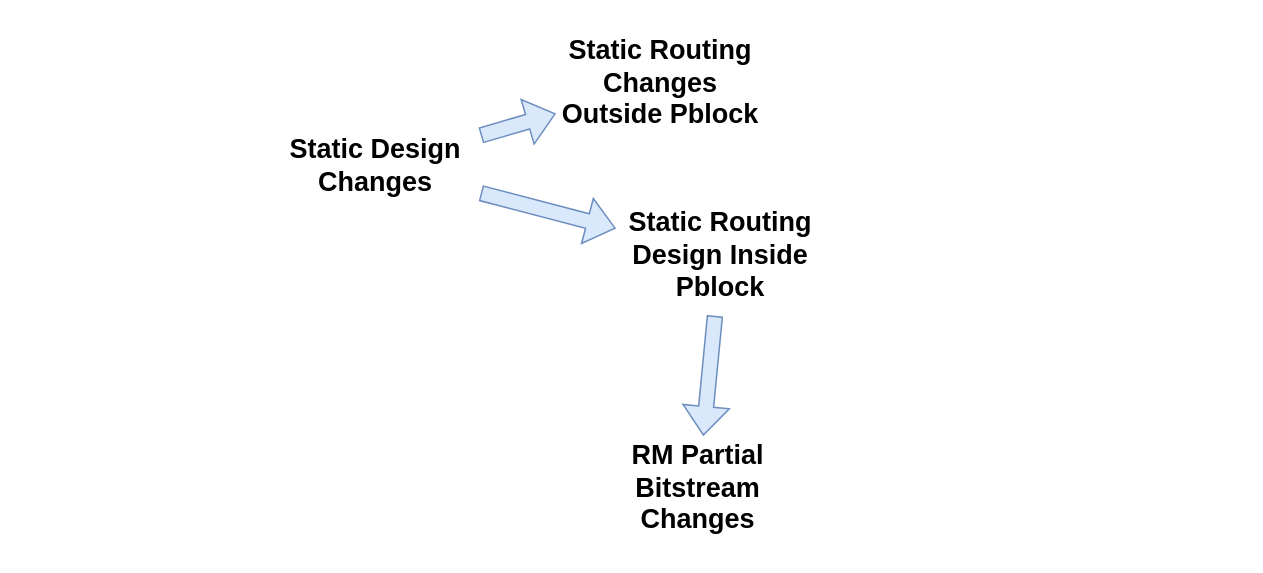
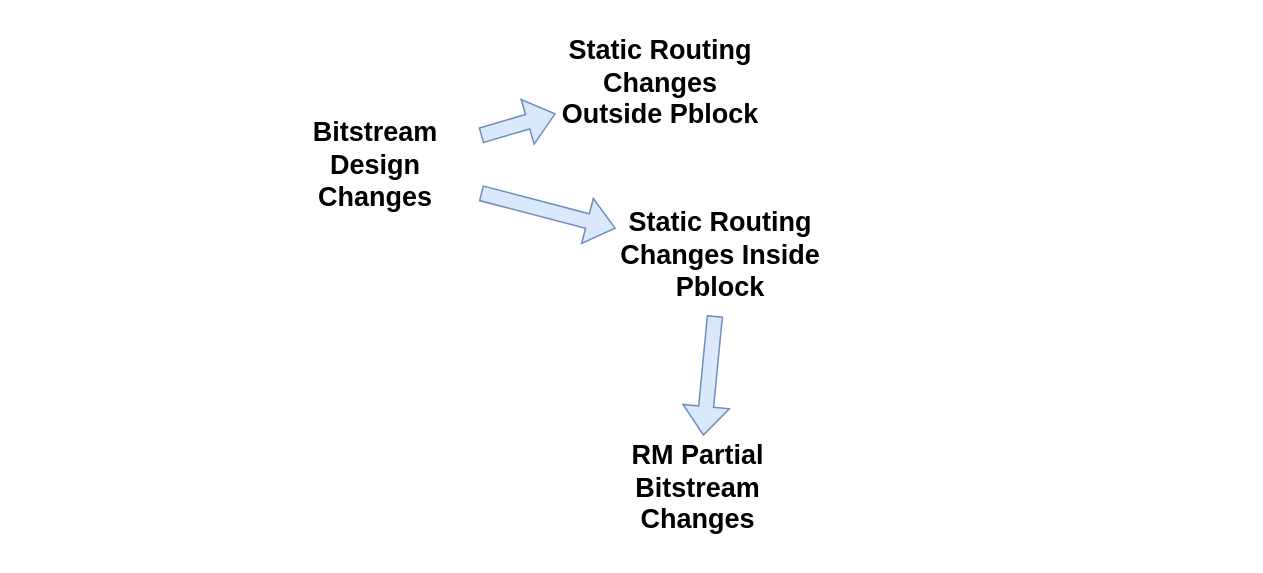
node "Static Design Changes": label "Static Design Changes" -> "Bitstream Design Changes"
node "Static Routing Design Inside Pblock": label "Static Routing Design Inside Pblock" -> "Static Routing Changes Inside Pblock"
